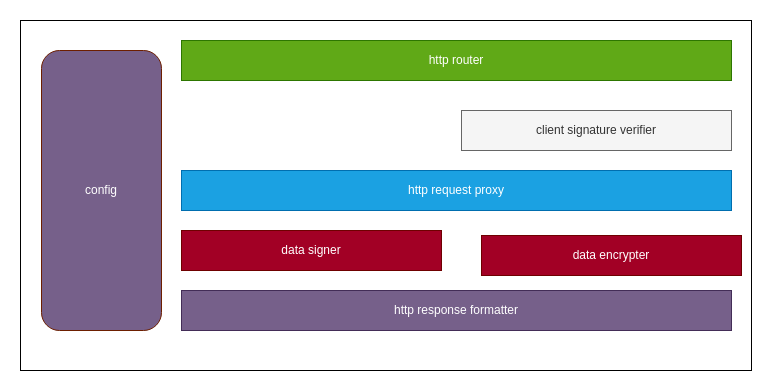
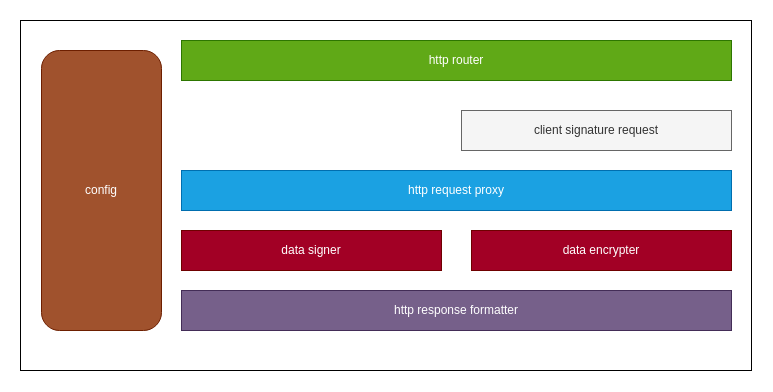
node "client signature verifier": label "client signature verifier" -> "client signature request"
node "config": fillcolor #76608a -> #a0522d
node "data encrypter": moved (612, 256) -> (602, 251)
